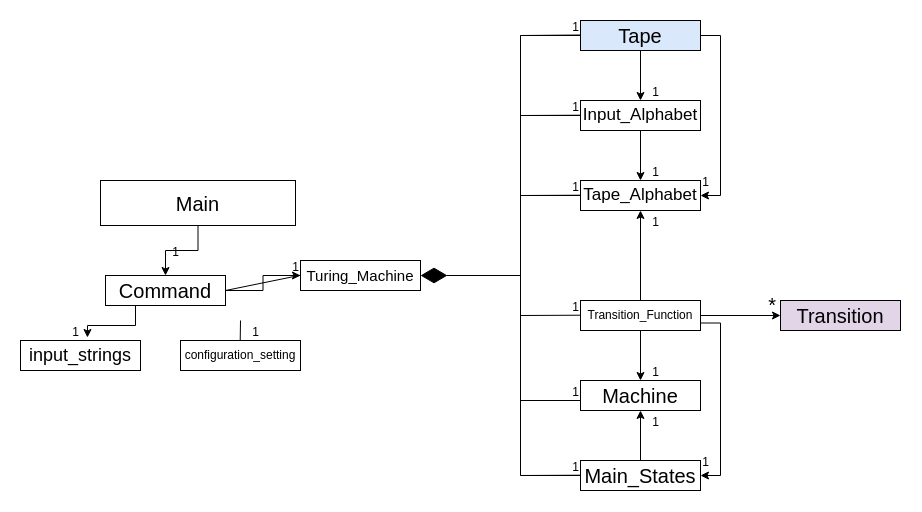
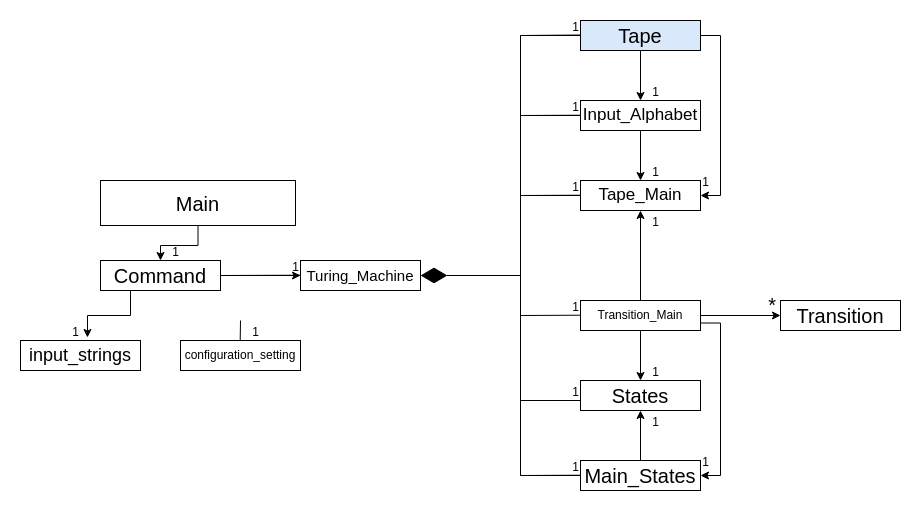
node "Tape_Alphabet": label "Tape_Alphabet" -> "Tape_Main"
node "Command": moved (166, 291) -> (161, 276)
node "Transition_Function": label "Transition_Function" -> "Transition_Main"
node "Transition": fillcolor #e1d5e7 -> #ffffff
node "Machine": label "Machine" -> "States"
